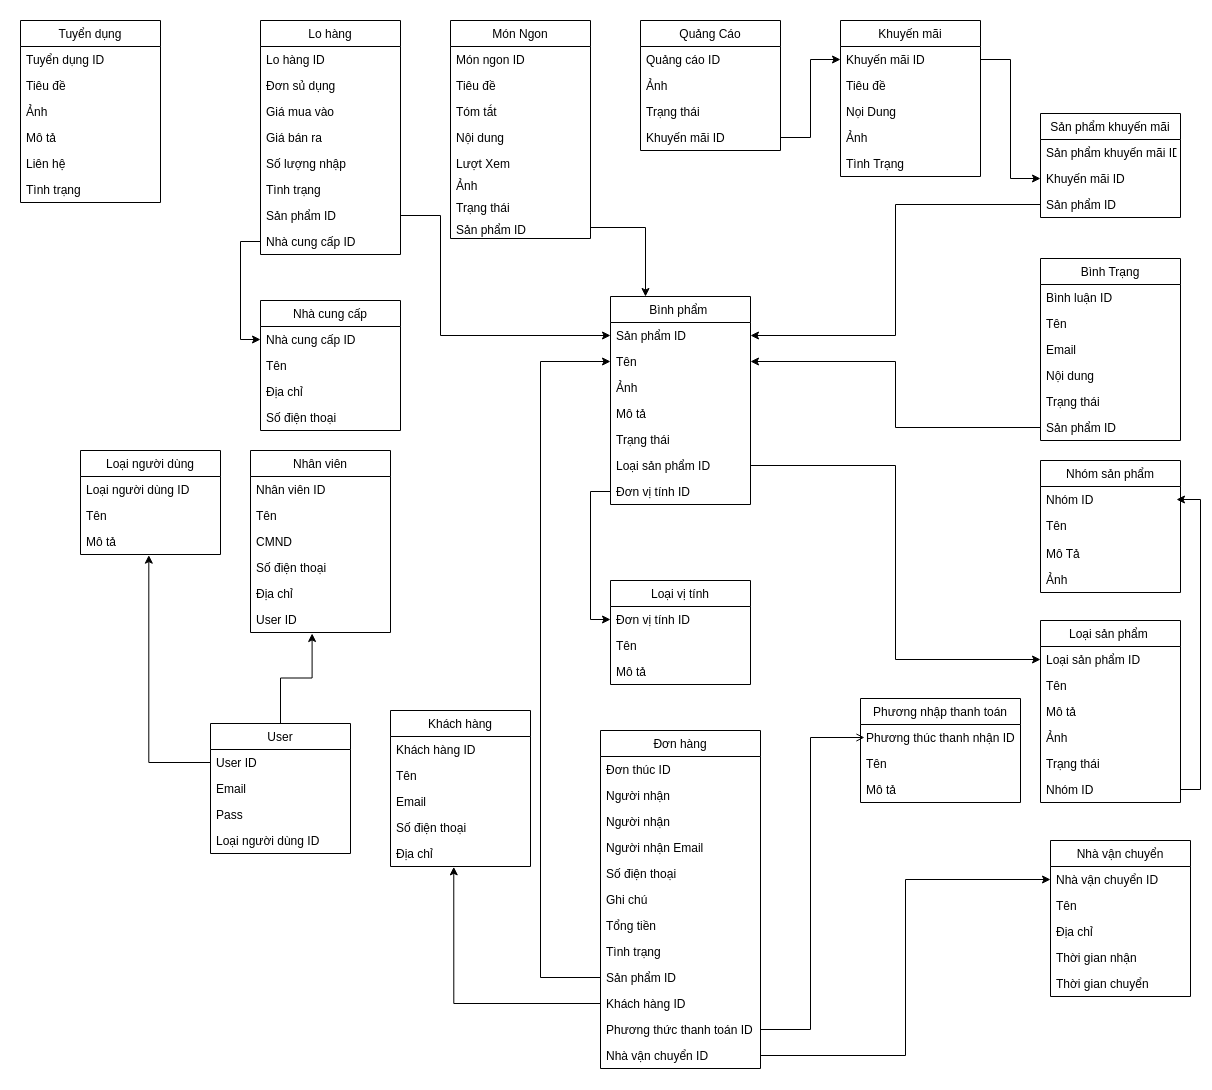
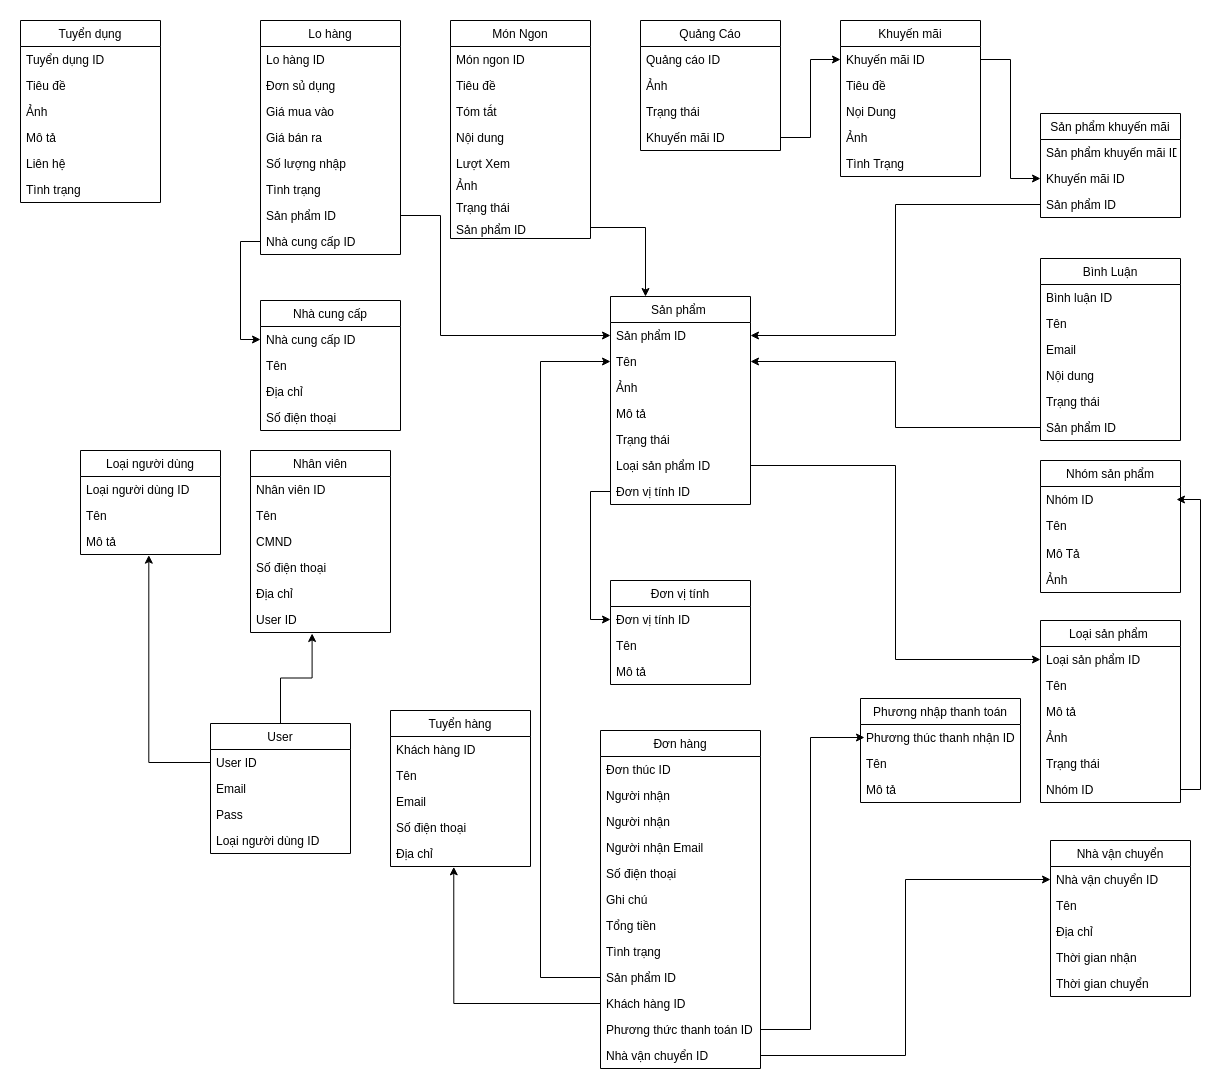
node "Bình Trạng": label "Bình Trạng" -> "Bình Luận"
node "Bình phẩm": label "Bình phẩm" -> "Sản phẩm"
node "Loại vị tính": label "Loại vị tính" -> "Đơn vị tính"
node "Khách hàng": label "Khách hàng" -> "Tuyển hàng"
edge "Phương thức thanh toán ID" -> "Phương thúc thanh nhận ID": arrowhead open -> classic
